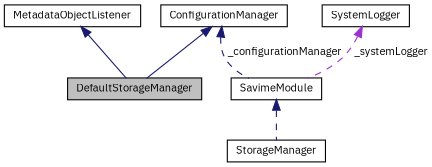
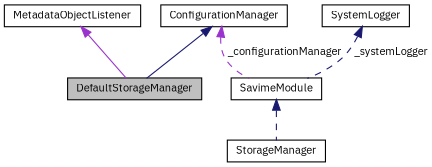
edge "DefaultStorageManager" -> "MetadataObjectListener": color midnightblue -> darkorchid3
edge "SavimeModule" -> "ConfigurationManager": color midnightblue -> darkorchid3
edge "SavimeModule" -> "SystemLogger": color darkorchid3 -> midnightblue
